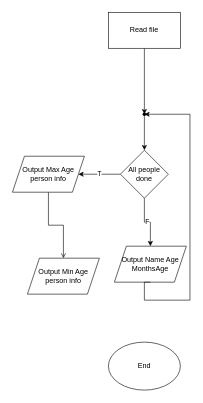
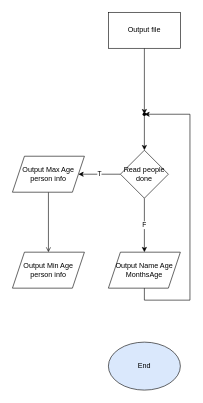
node "Read file": label "Read file" -> "Output file"
node "All people done": label "All people done" -> "Read people done"
node "Output Name Age MonthsAge": moved (150, 264) -> (144, 270)
node "Output Min Age person info": moved (63, 276) -> (48, 270)
node "End": fillcolor #ffffff -> #dae8fc
